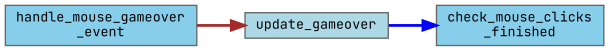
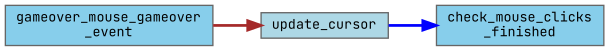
node "handle_mouse_gameover _event": label "handle_mouse_gameover _event" -> "gameover_mouse_gameover _event"
node "update_gameover": label "update_gameover" -> "update_cursor"
